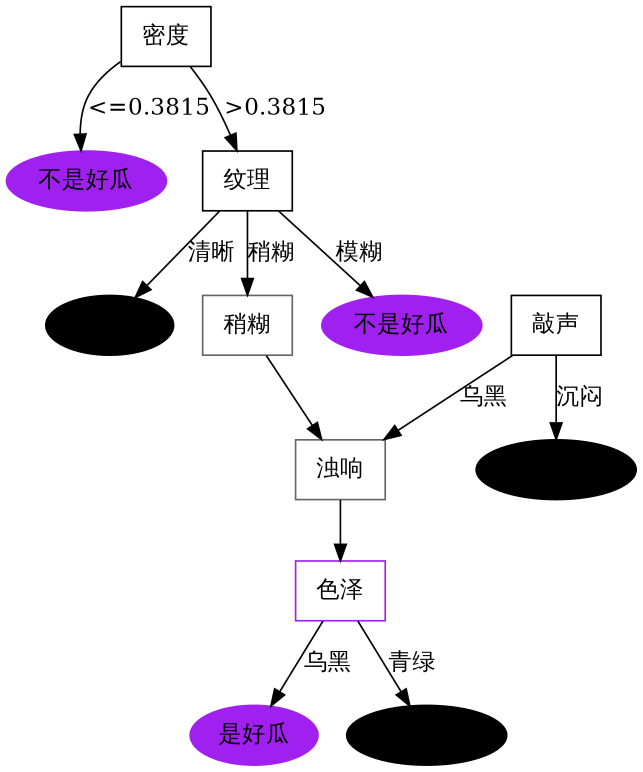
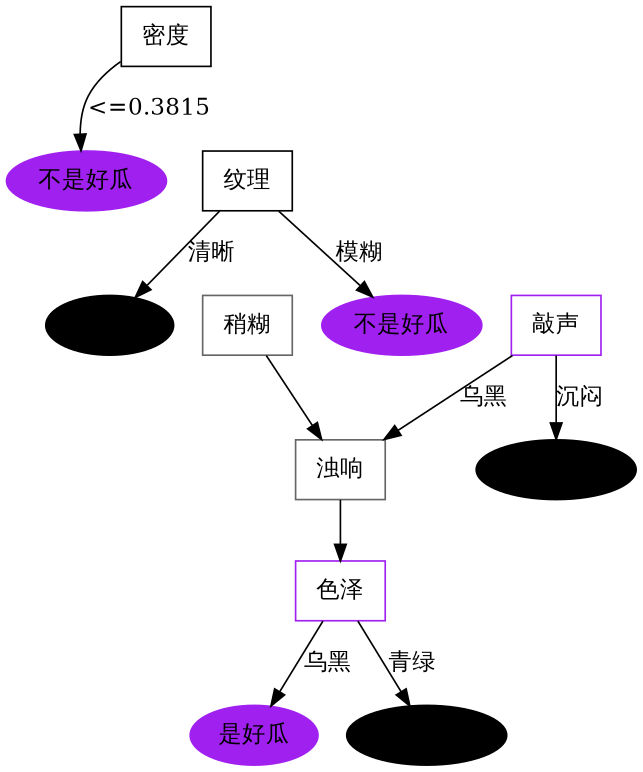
edge "密度" -> "纹理": removed, label ">0.3815"
edge "纹理" -> "稍糊": removed, label "稍糊"
node "敲声": color black -> purple
